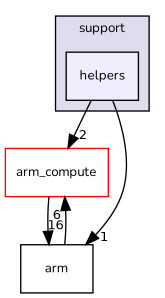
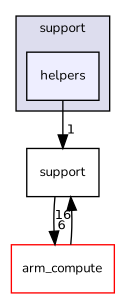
edge "helpers" -> "arm_compute": removed
node "arm": label "arm" -> "support"
